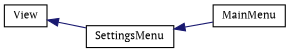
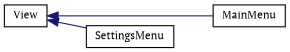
edge "MainMenu" -> "SettingsMenu": now "MainMenu" -> "View"
